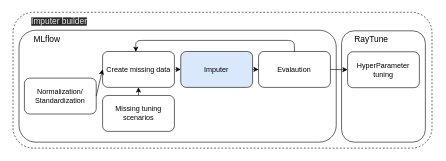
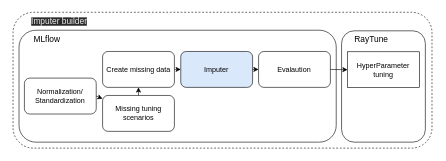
edge "Evalaution" -> "Create missing data": removed
node "HyperParameter tuning": shape rounded rectangle -> rectangle
edge "Normalization/ Standardization" -> "Create missing data": now "Normalization/ Standardization" -> "Missing tuning scenarios"
